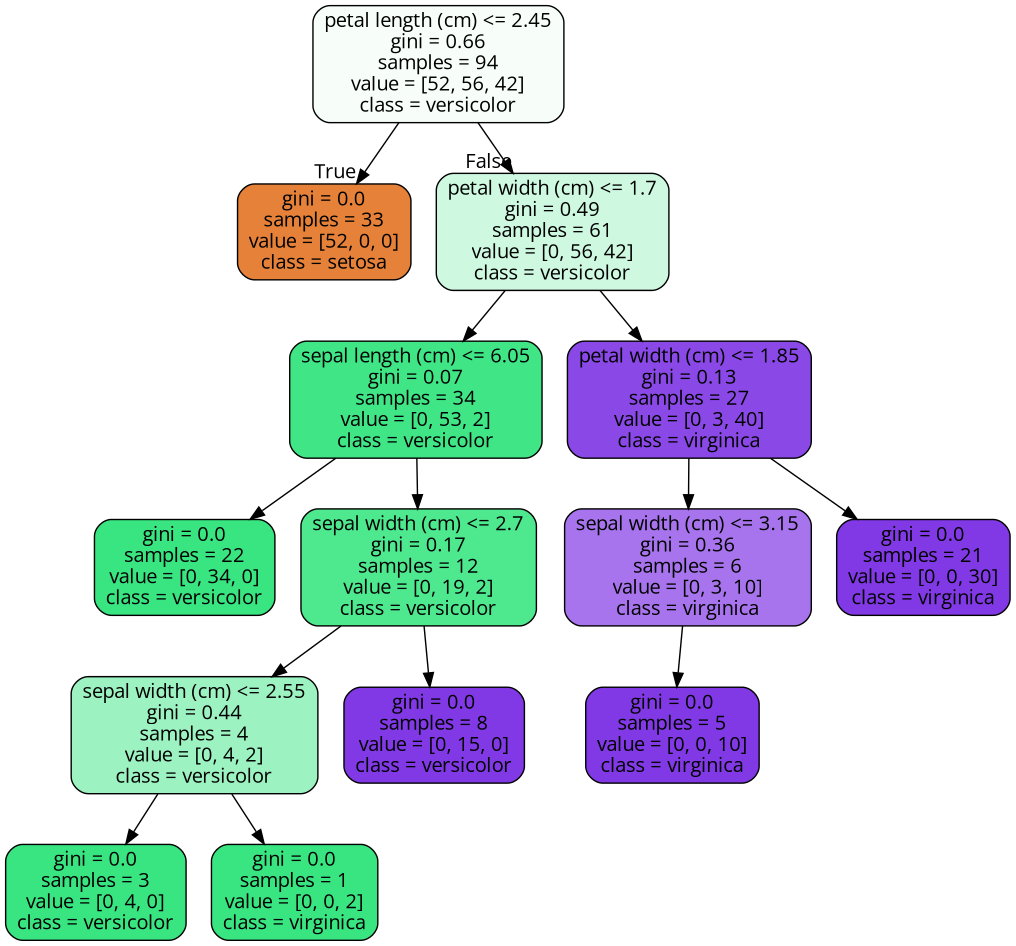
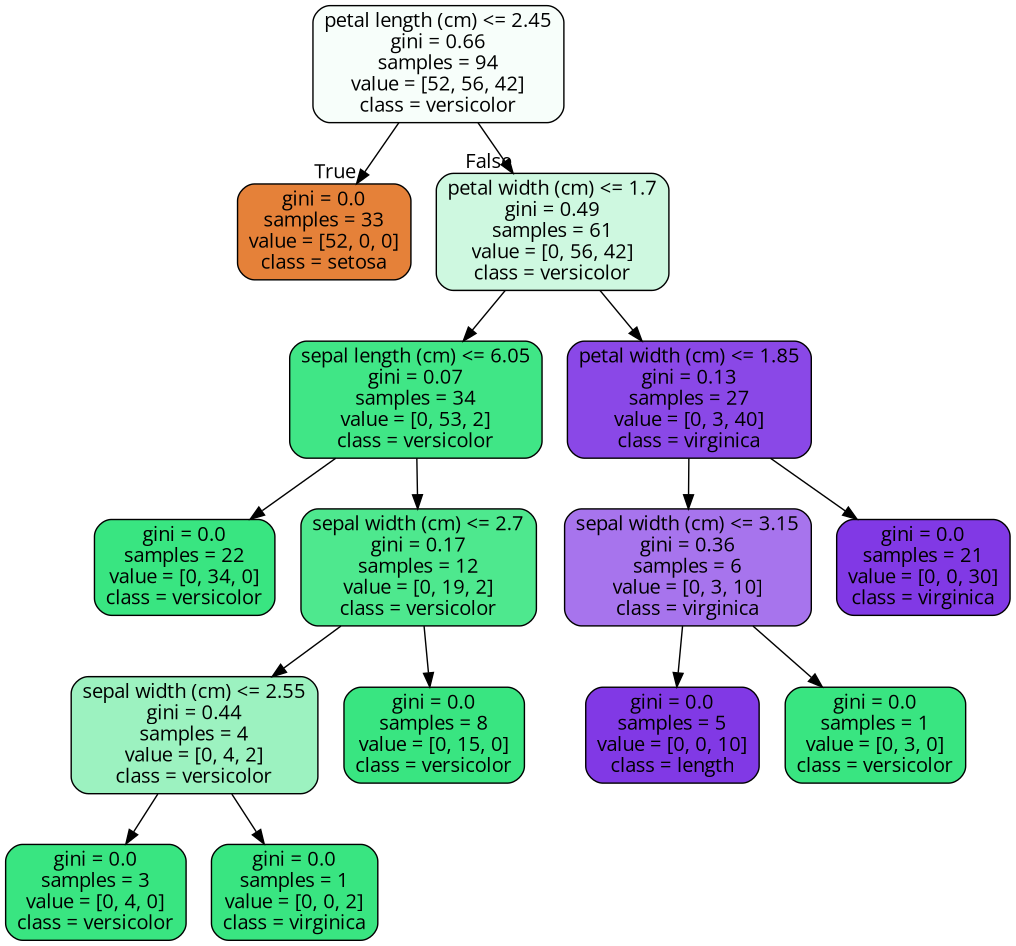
node "gini = 0.0 samples = 8 value = [0, 15, 0] class = versicolor": fillcolor #8139e5 -> #39e581
node "gini = 0.0 samples = 5 value = [0, 0, 10] class = virginica": label "gini = 0.0 samples = 5 value = [0, 0, 10] class = virginica" -> "gini = 0.0 samples = 5 value = [0, 0, 10] class = length"
node "gini = 0.0 samples = 1 value = [0, 3, 0] class = versicolor": added
